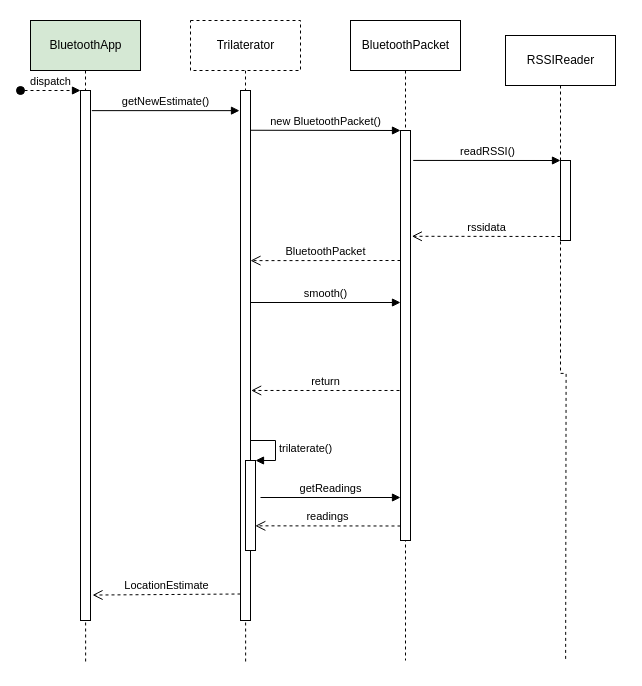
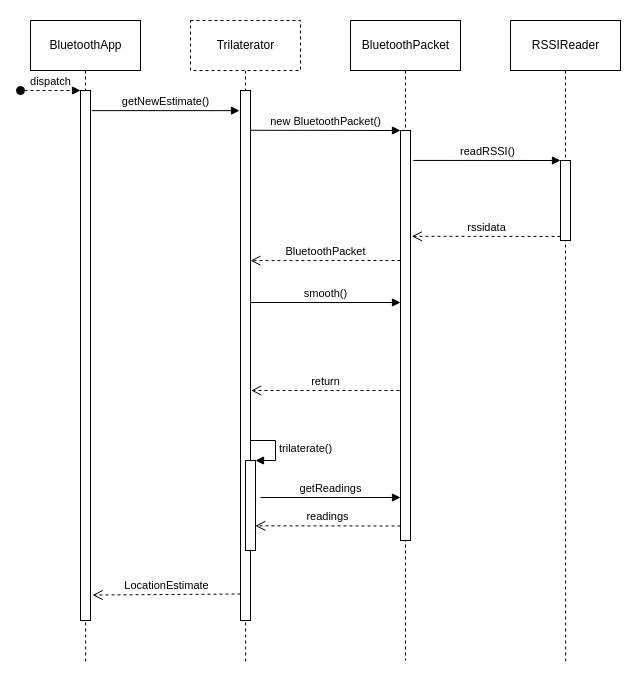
node "BluetoothApp": fillcolor #d5e8d4 -> #ffffff
node "RSSIReader": moved (561, 61) -> (566, 46)
